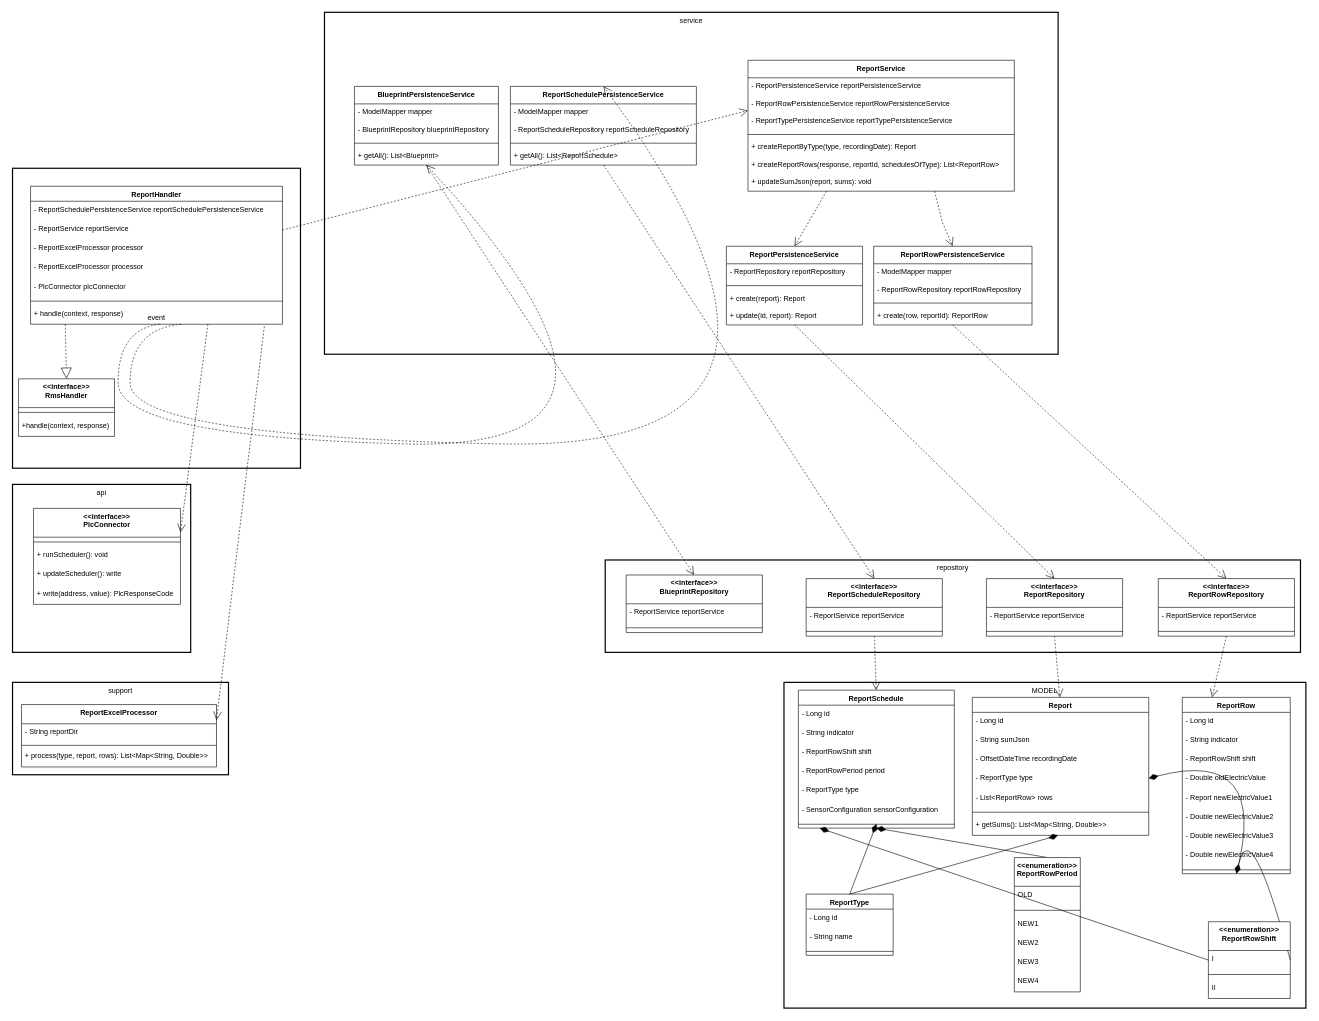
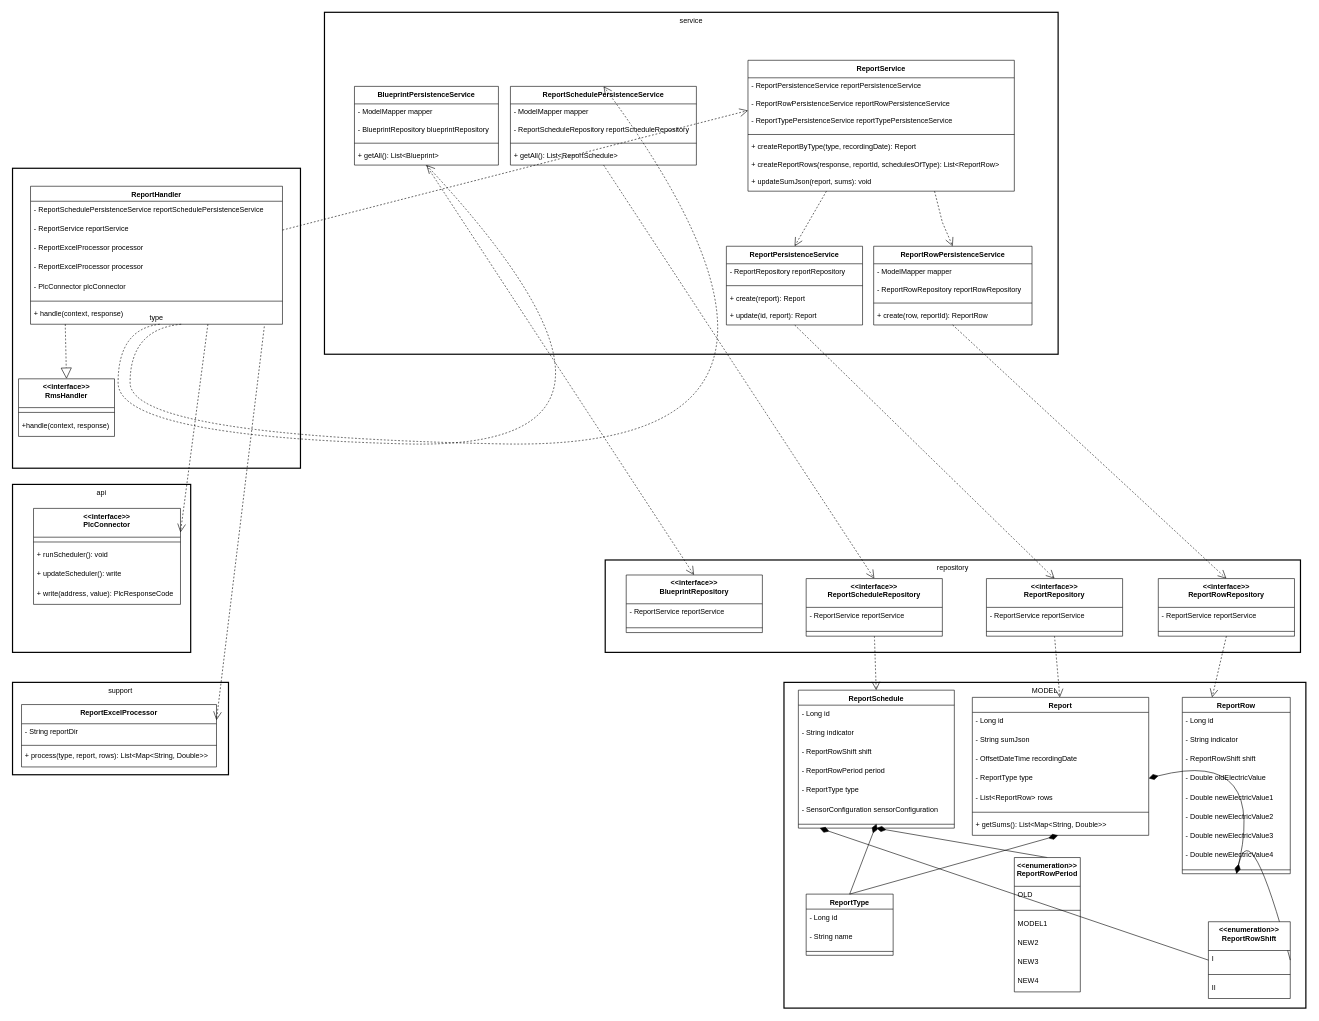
node "event": label "event" -> "type"
node "- Report newElectricValue1": label "- Report newElectricValue1" -> "- Double newElectricValue1"
node "NEW1": label "NEW1" -> "MODEL1"
